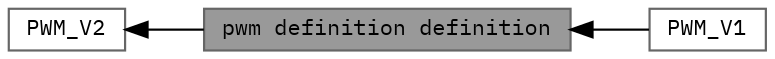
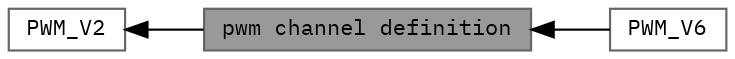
node "pwm definition definition": label "pwm definition definition" -> "pwm channel definition"
node "PWM_V1": label "PWM_V1" -> "PWM_V6"
